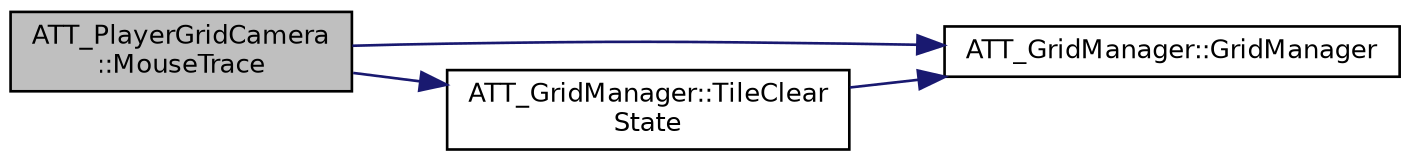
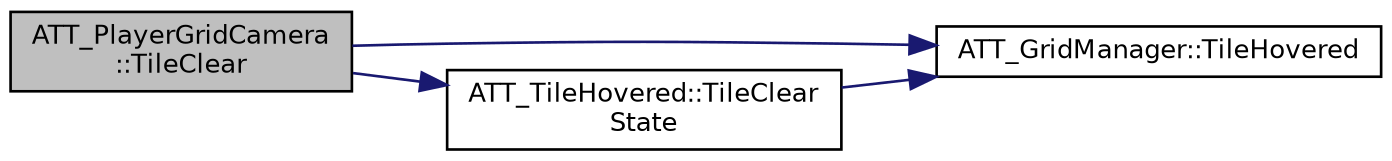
node "ATT_PlayerGridCamera ::MouseTrace": label "ATT_PlayerGridCamera ::MouseTrace" -> "ATT_PlayerGridCamera ::TileClear"
node "ATT_GridManager::GridManager": label "ATT_GridManager::GridManager" -> "ATT_GridManager::TileHovered"
node "ATT_GridManager::TileClear State": label "ATT_GridManager::TileClear State" -> "ATT_TileHovered::TileClear State"
